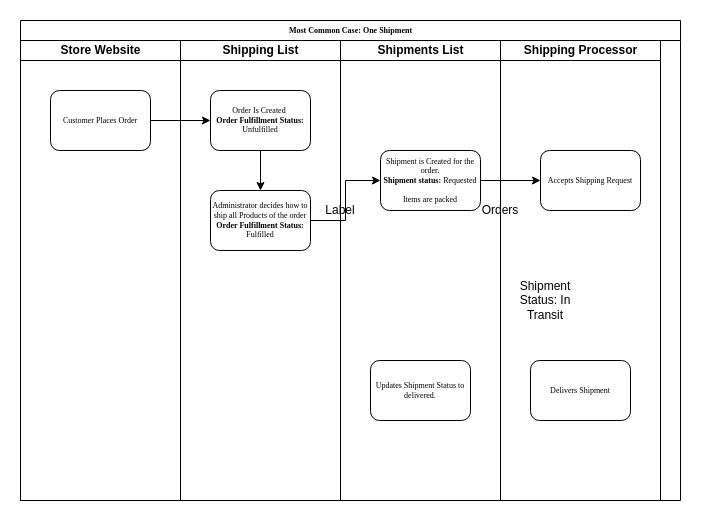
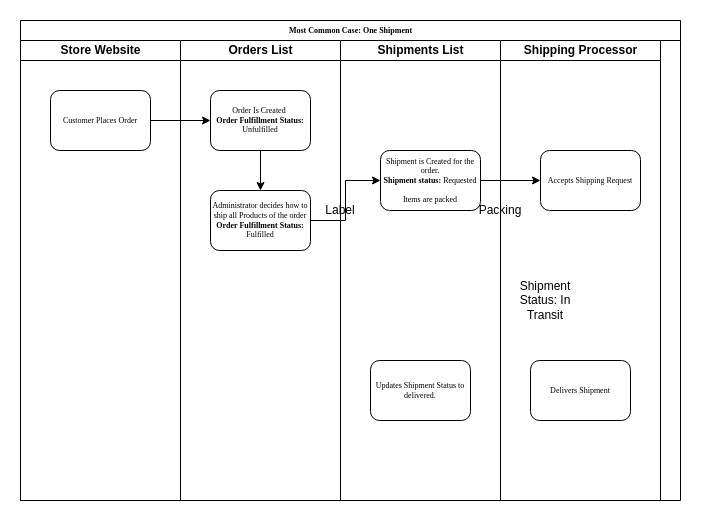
node "Shipping List": label "Shipping List" -> "Orders List"
node "Orders": label "Orders" -> "Packing"
